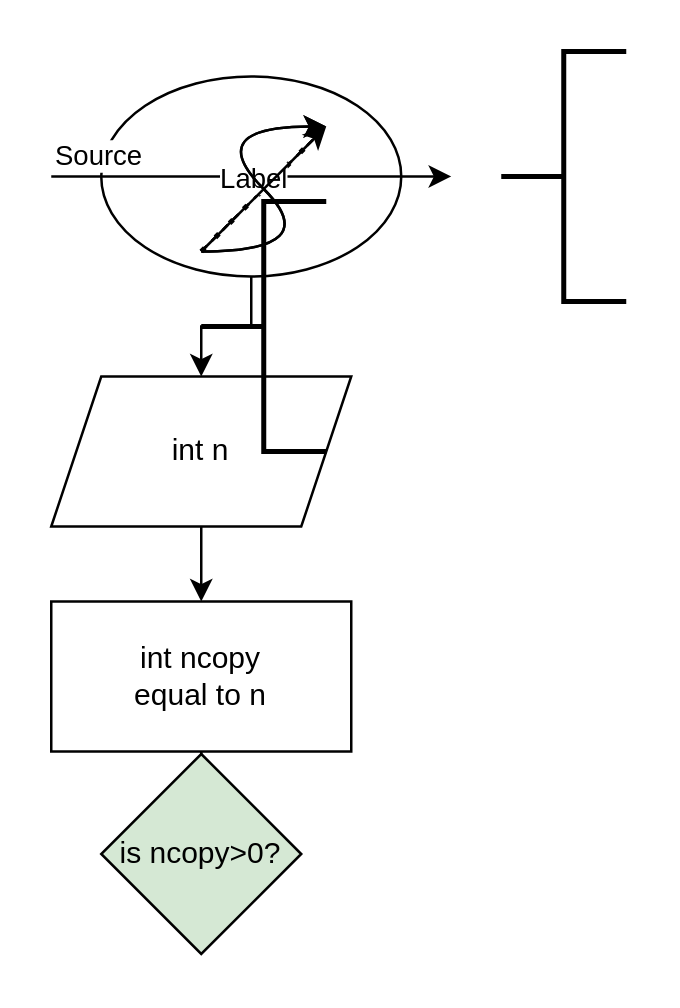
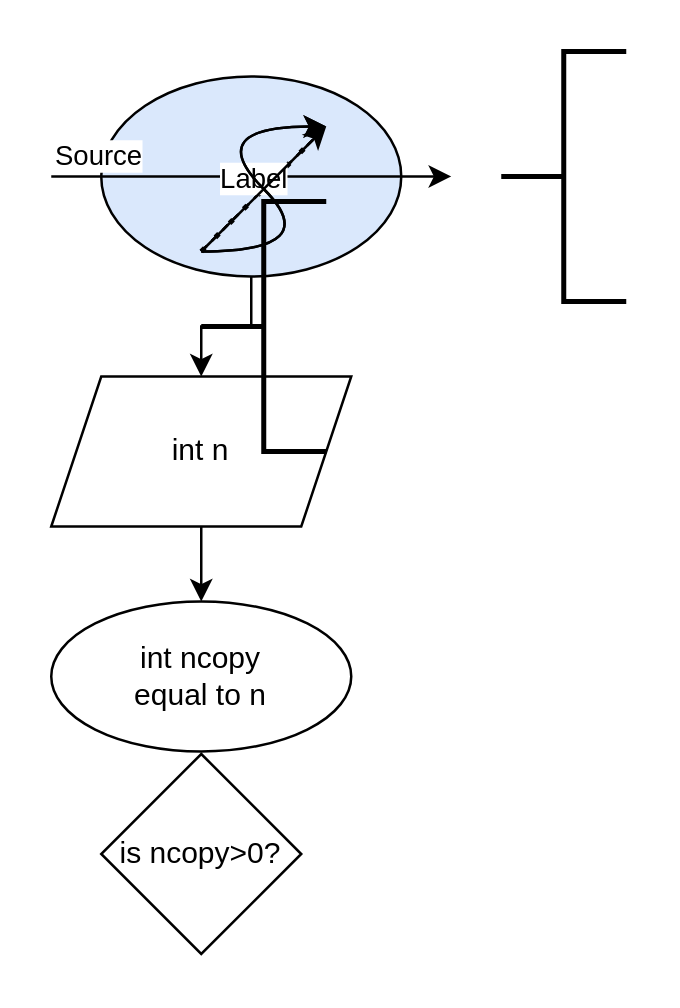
node "start": fillcolor #ffffff -> #dae8fc
node "int ncopy equal to n": shape rectangle -> ellipse
edge "int ncopy equal to n" -> "is ncopy>0?": removed
node "is ncopy>0?": fillcolor #d5e8d4 -> #ffffff
